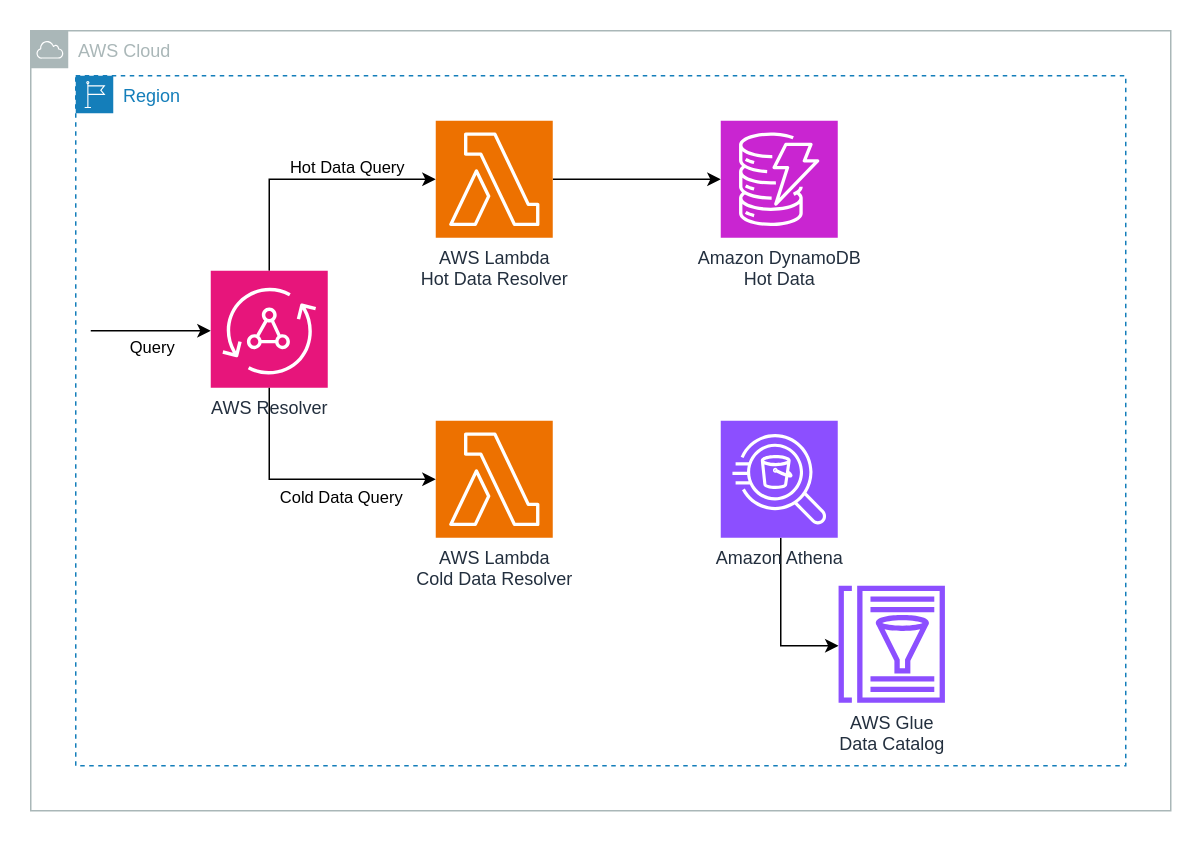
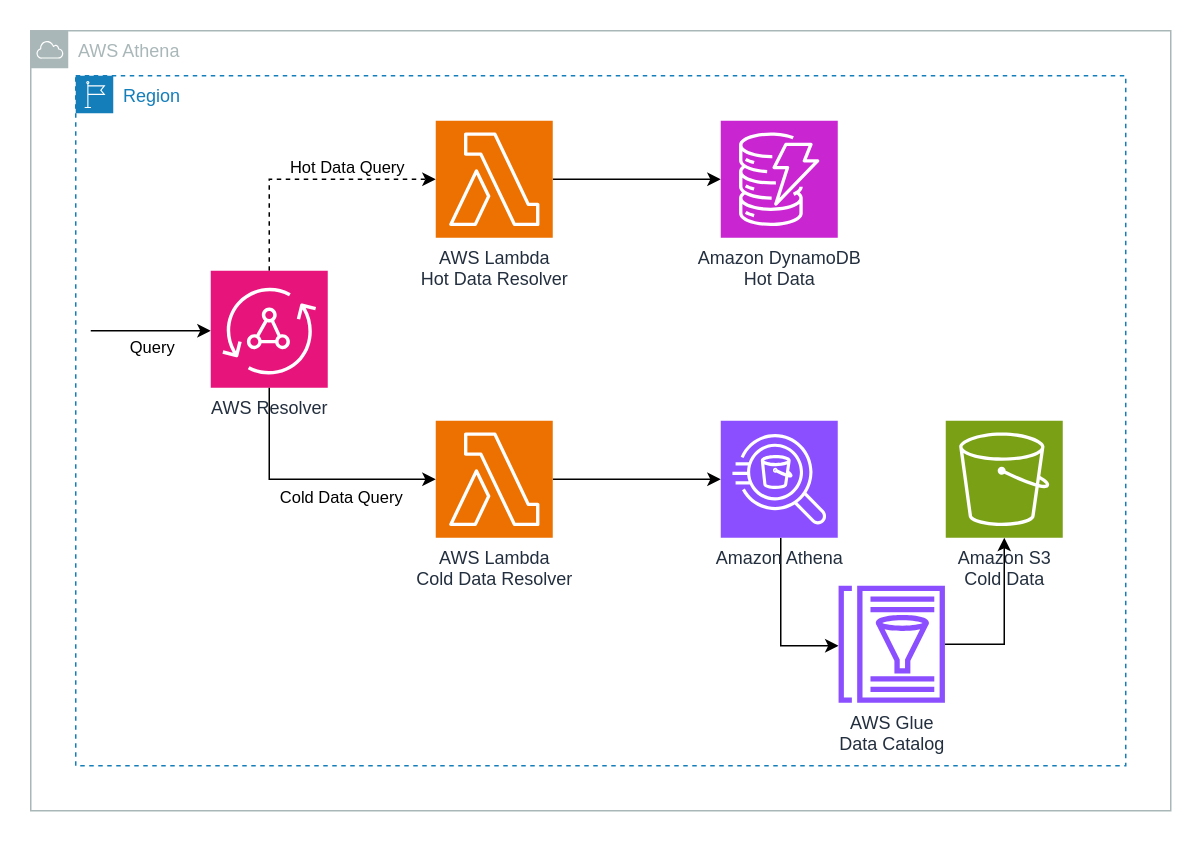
node "AWS Cloud": label "AWS Cloud" -> "AWS Athena"
edge "AWS Resolver" -> "AWS Lambda Hot Data Resolver": style solid -> dashed
edge "AWS Lambda Cold Data Resolver" -> "Amazon Athena": added
node "Amazon S3 Cold Data": added
edge "AWS Glue Data Catalog" -> "Amazon S3 Cold Data": added
